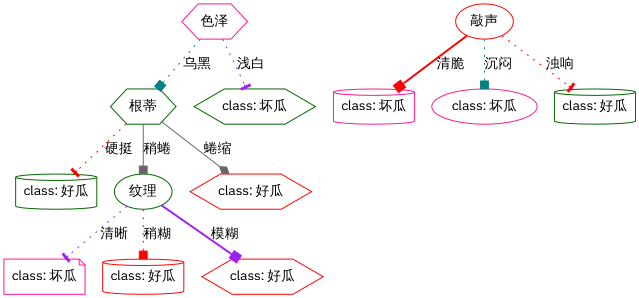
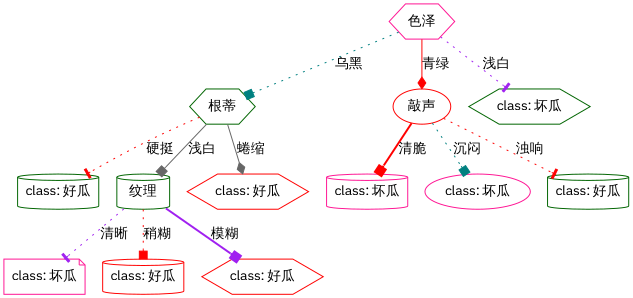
edge "色泽" -> "敲声": added, label "青绿"
edge "根蒂" -> "纹理": label "稍蜷" -> "浅白"
node "纹理": shape ellipse -> cylinder
